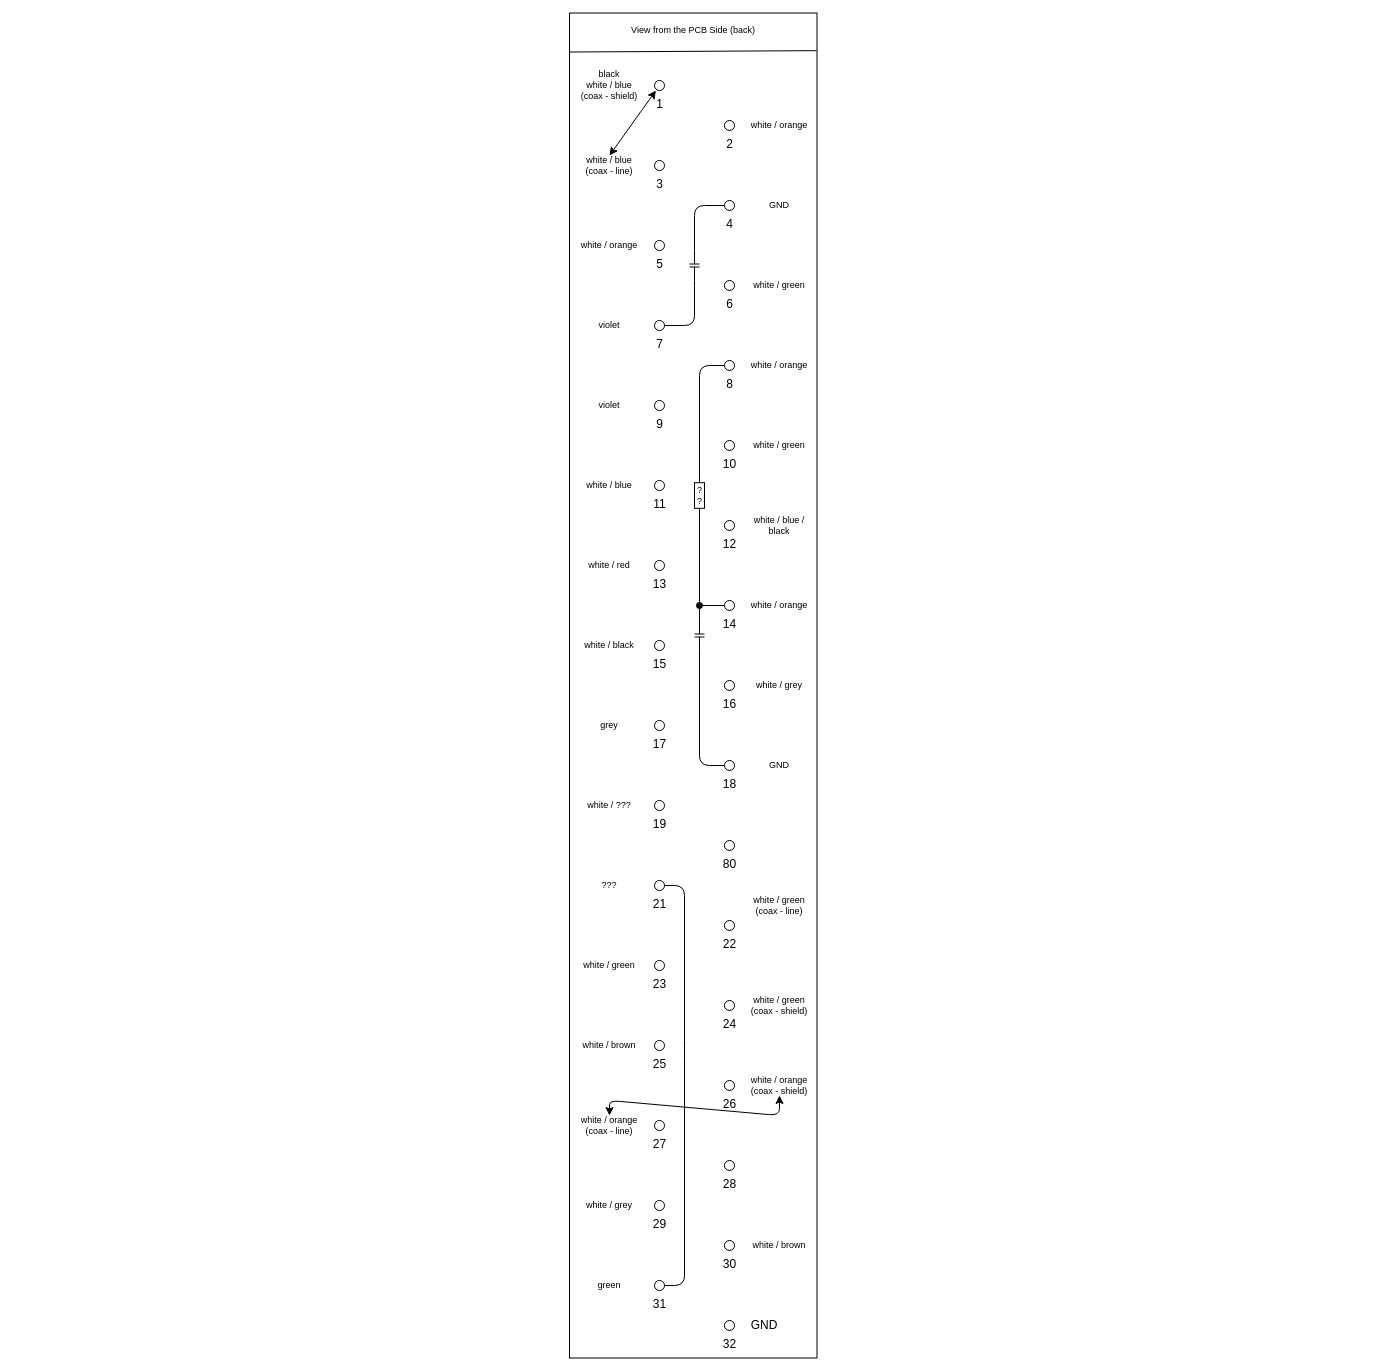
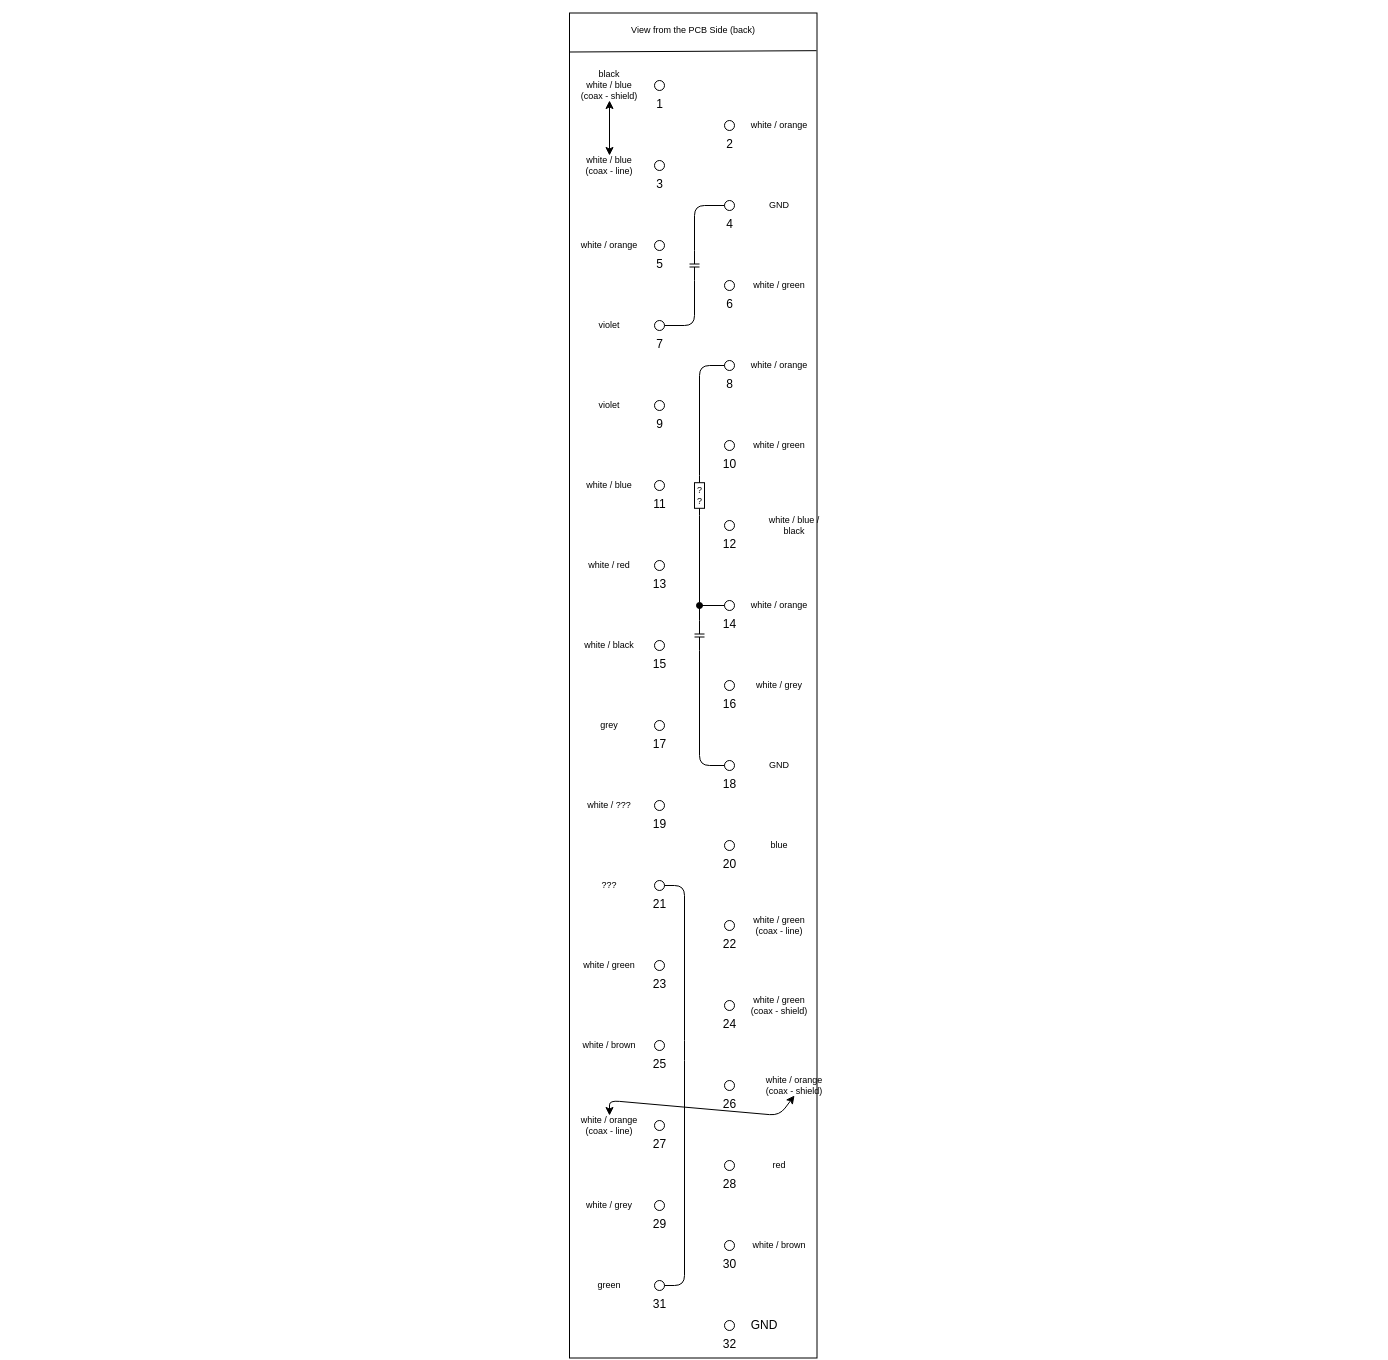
edge "1" -- "white / blue (coax - line)": now "black white / blue (coax - shield)" -- "white / blue (coax - line)"
node "white / blue / black": moved (780, 526) -> (795, 526)
node "blue": added
node "80": label "80" -> "20"
node "white / green (coax - line)": moved (780, 906) -> (780, 926)
node "white / orange (coax - shield)": moved (780, 1086) -> (795, 1086)
node "red": added
